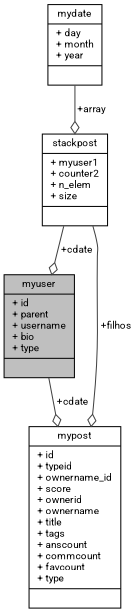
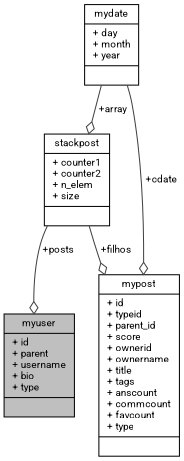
node "stackpost": text "+ myuser1" -> "+ counter1"
edge "stackpost" -> "myuser": label " +cdate" -> " +posts"
edge "myuser" -> "mypost": now "mydate" -> "mypost"
node "mypost": text "+ ownername_id" -> "+ parent_id"
